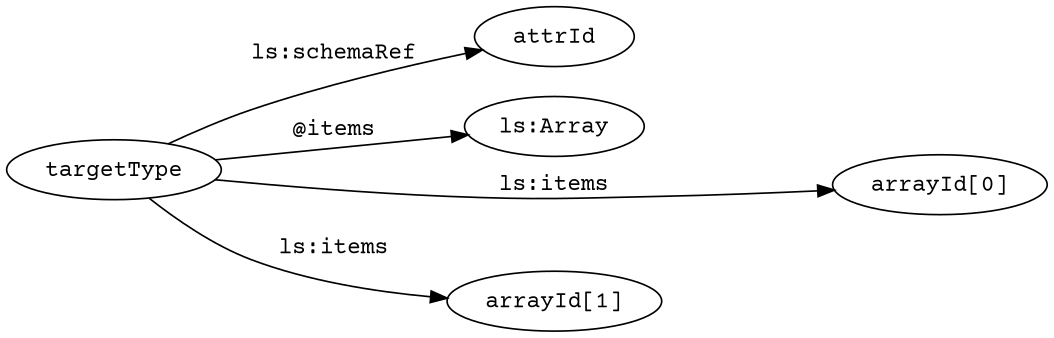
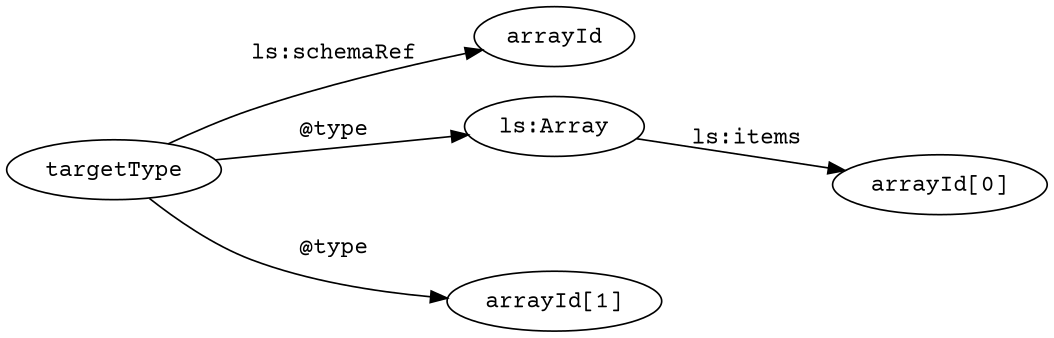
node "attrId": label "attrId" -> "arrayId"
edge "targetType" -> "ls:Array": label "@items" -> "@type"
edge "targetType" -> "arrayId[0]": now "ls:Array" -> "arrayId[0]"
edge "targetType" -> "arrayId[1]": label "ls:items" -> "@type"
